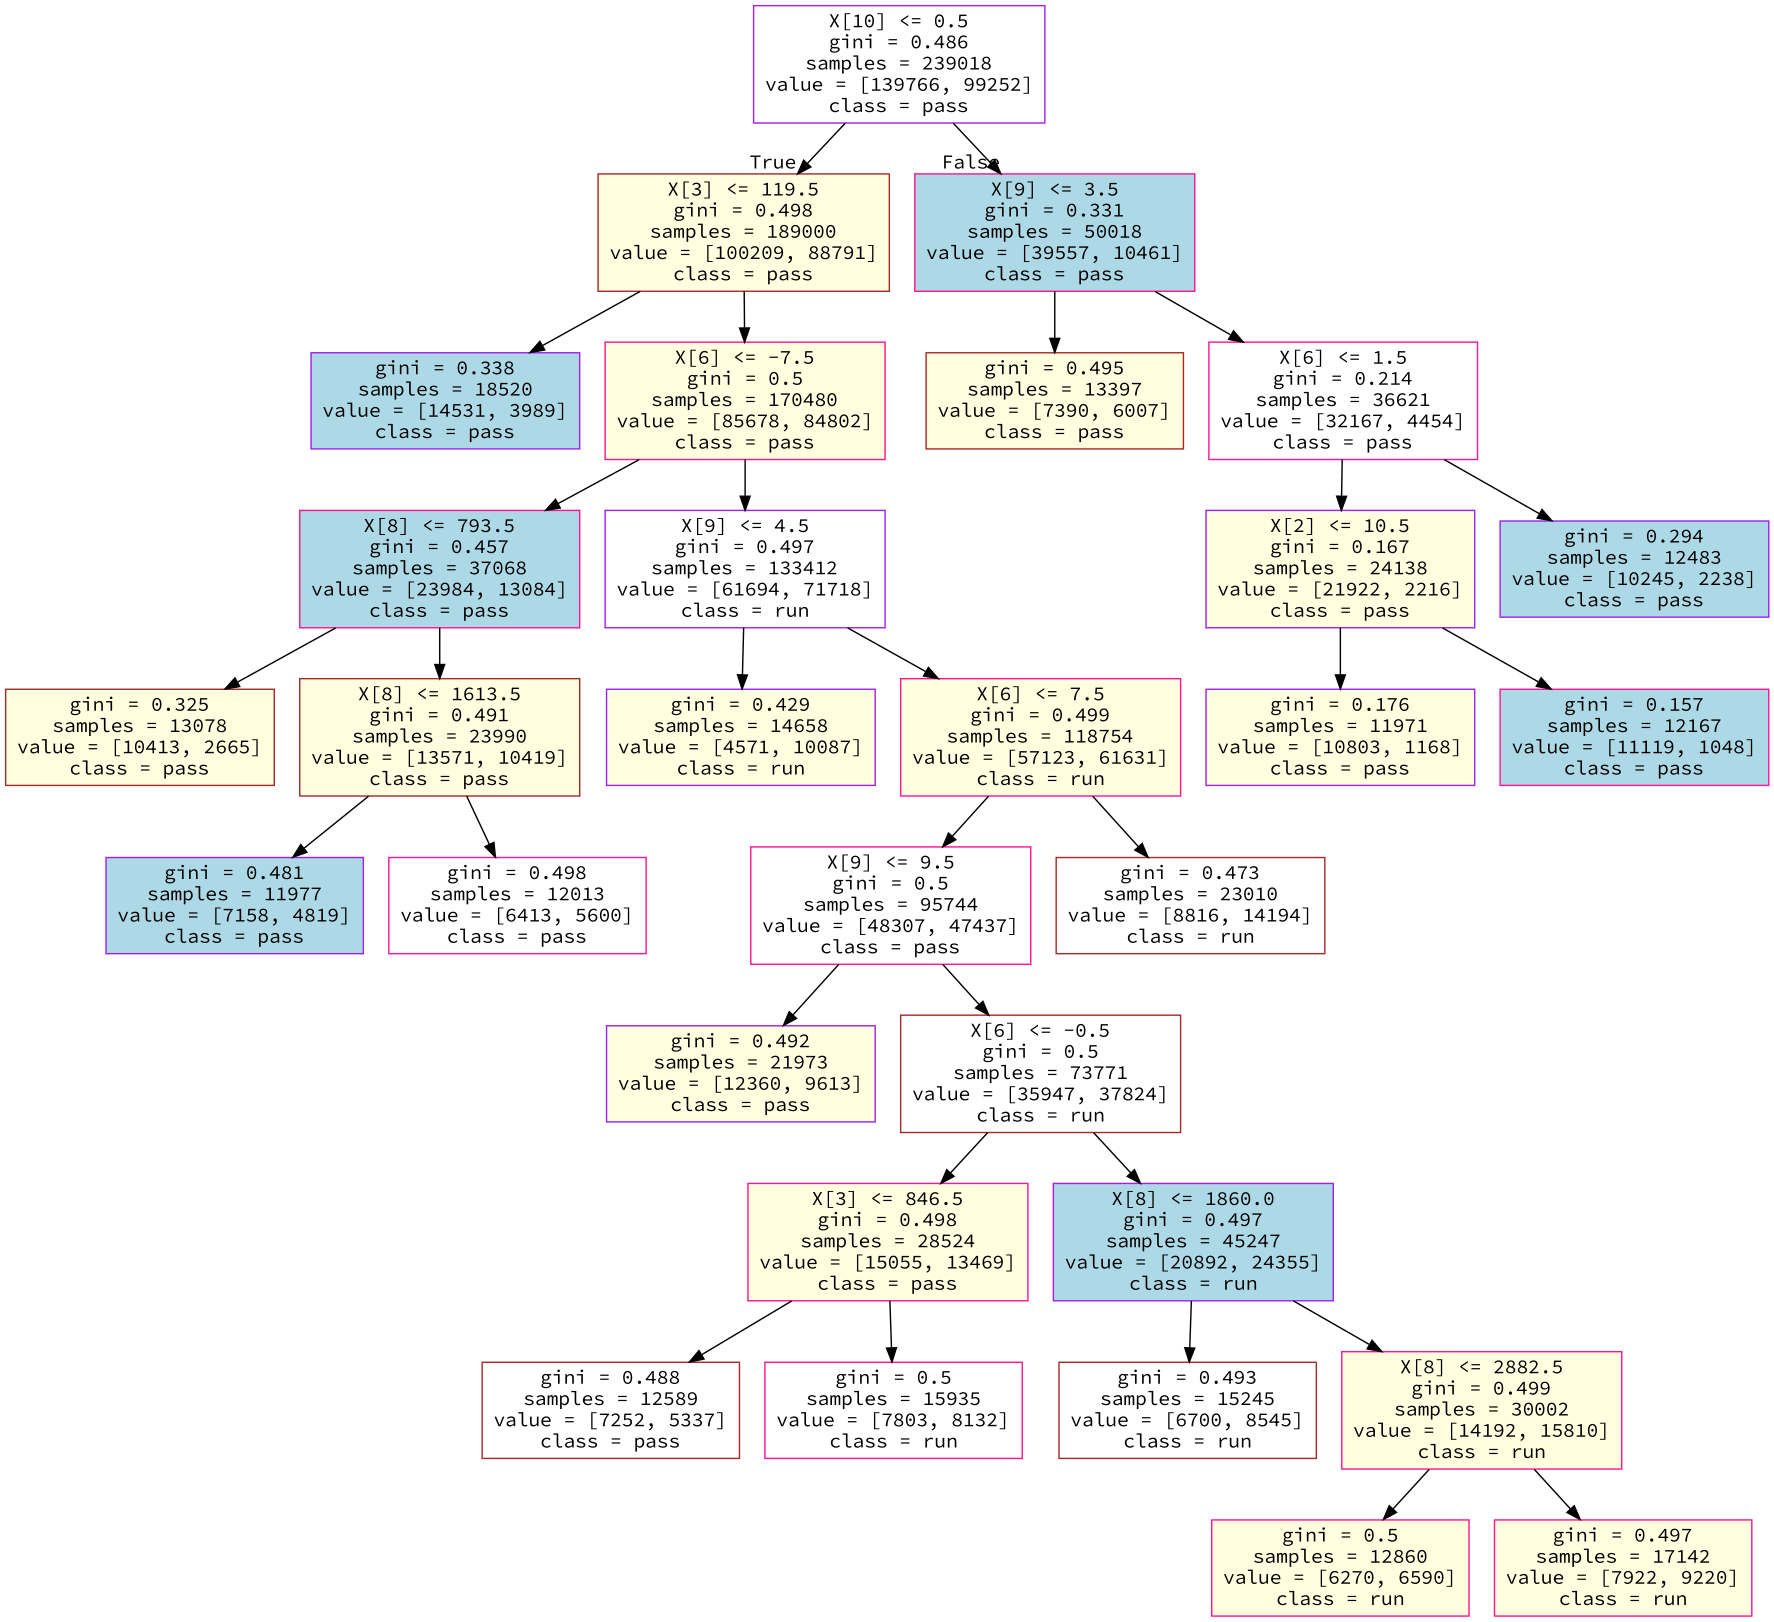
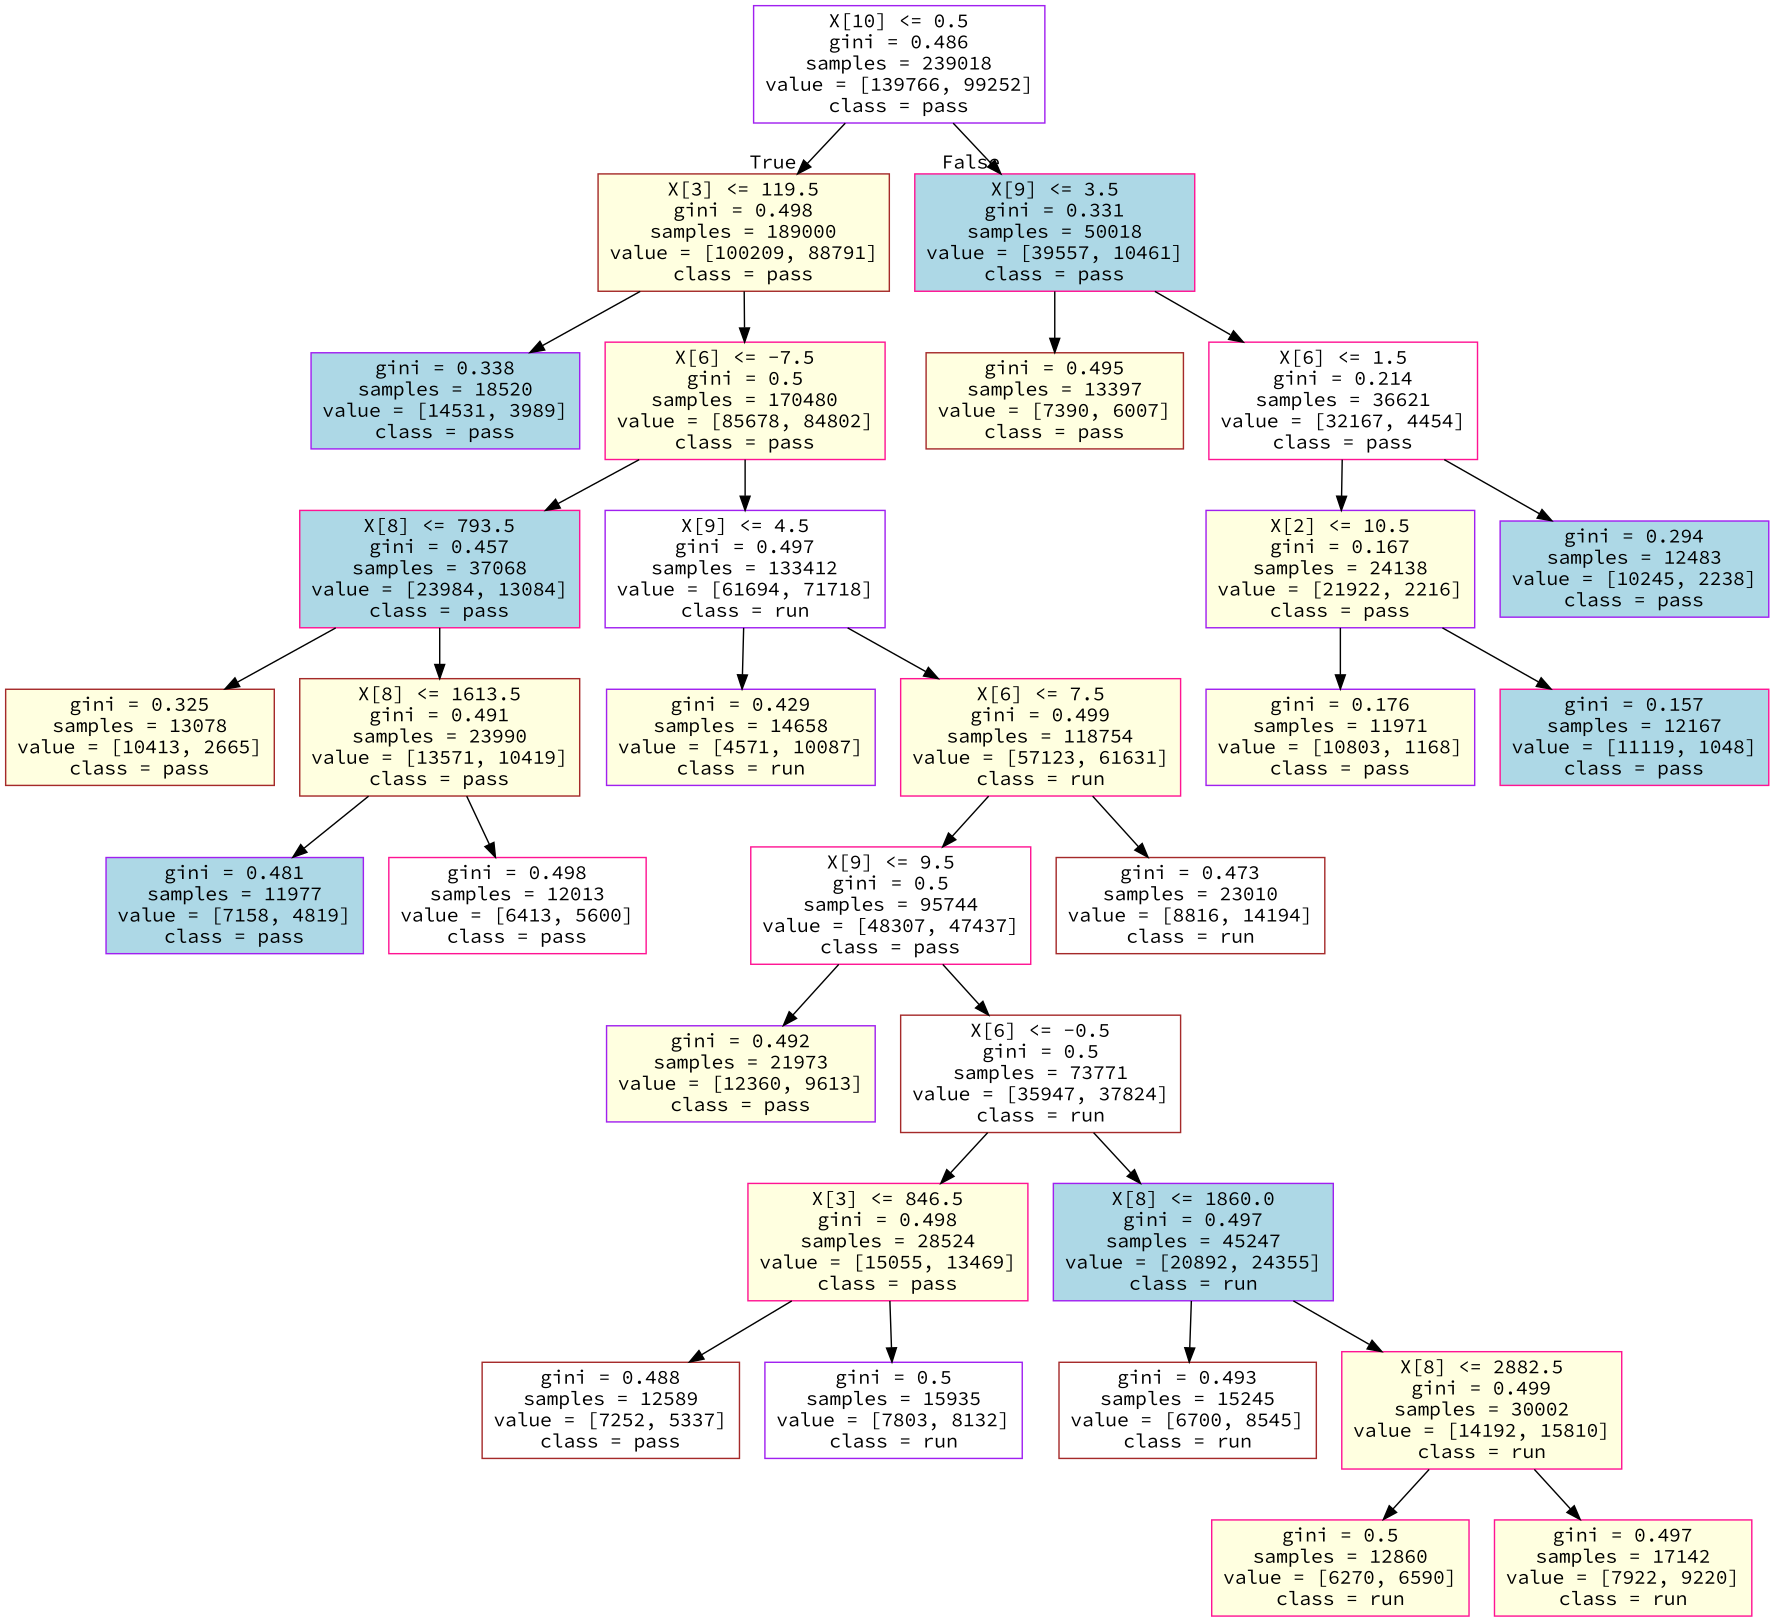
node "gini = 0.5 samples = 15935 value = [7803, 8132] class = run": color deeppink -> purple
